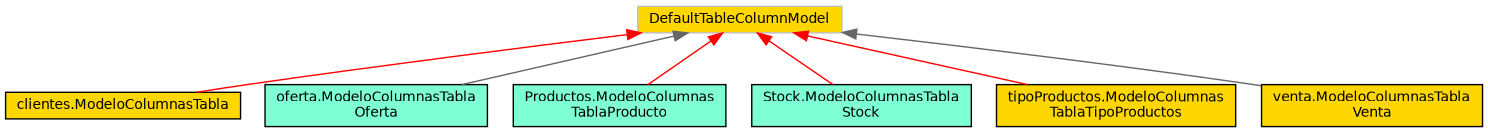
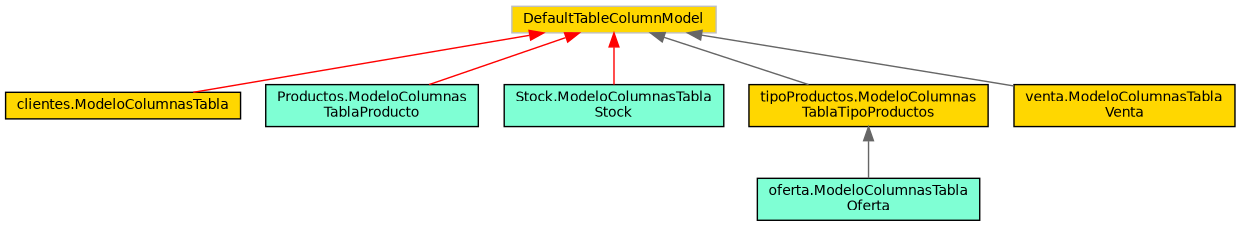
edge "oferta.ModeloColumnasTabla Oferta" -> "DefaultTableColumnModel": now "oferta.ModeloColumnasTabla Oferta" -> "tipoProductos.ModeloColumnas TablaTipoProductos"
edge "tipoProductos.ModeloColumnas TablaTipoProductos" -> "DefaultTableColumnModel": color red -> gray40
